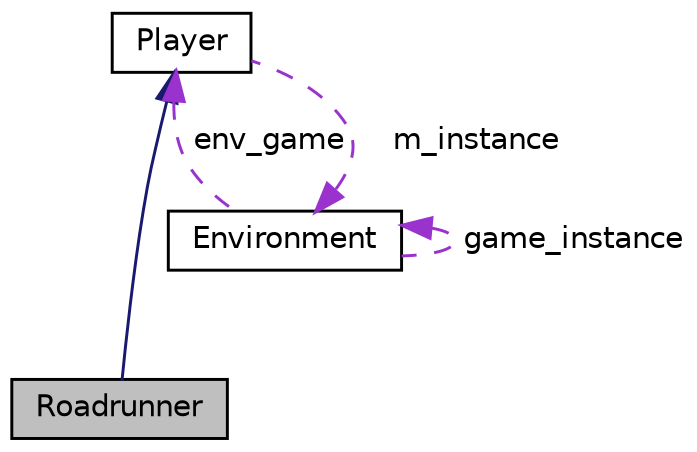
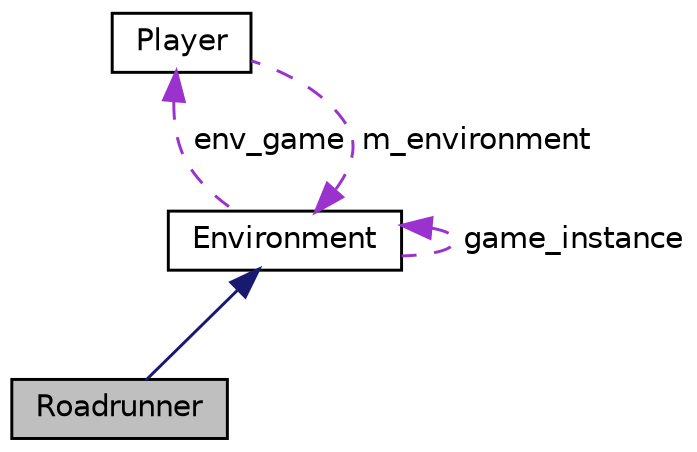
edge "Player" -> "Environment": label " m_instance" -> " m_environment"
edge "Roadrunner" -> "Player": now "Roadrunner" -> "Environment"
